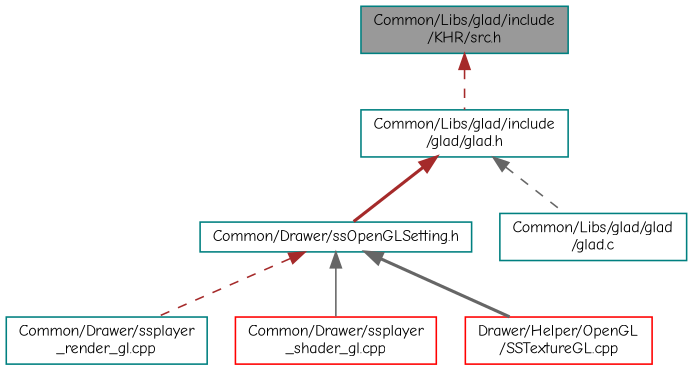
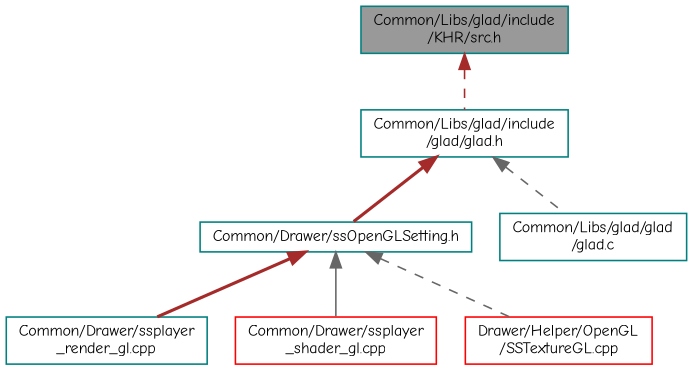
edge "Common/Drawer/ssplayer _render_gl.cpp" -> "Common/Drawer/ssOpenGLSetting.h": style dashed -> bold
edge "Drawer/Helper/OpenGL /SSTextureGL.cpp" -> "Common/Drawer/ssOpenGLSetting.h": style bold -> dashed
